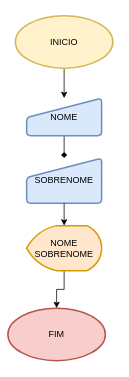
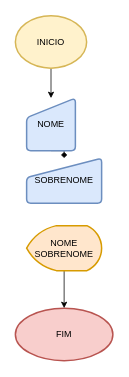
node "INICIO": size 98x53 -> 71x53
node "NOME": size 75x38 -> 49x53
edge "SOBRENOME" -> "NOME SOBRENOME": removed
node "FIM": moved (57, 334) -> (64, 334)
